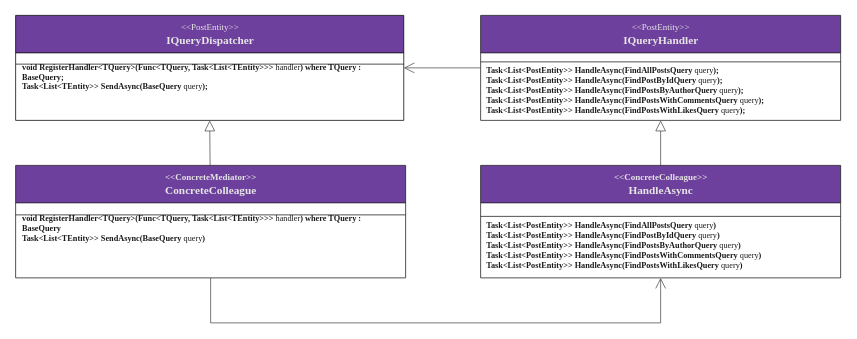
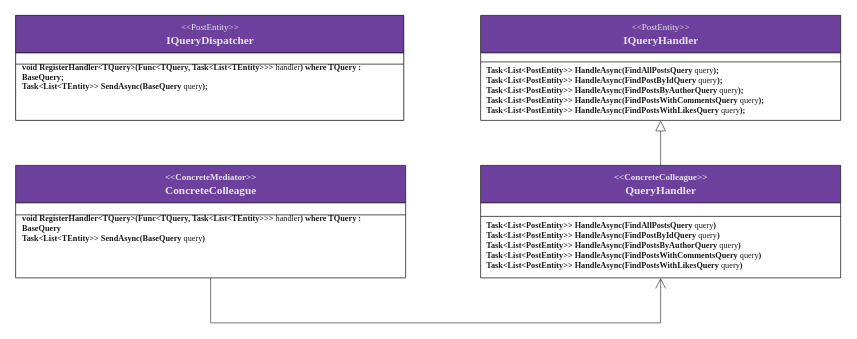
edge "<<PostEntity>> IQueryHandler" -> "<<PostEntity>> IQueryDispatcher": removed
edge "<<ConcreteMediator>> ConcreteColleague" -> "<<PostEntity>> IQueryDispatcher": removed
node "<<ConcreteColleague>> HandleAsync": label "<<ConcreteColleague>> HandleAsync" -> "<<ConcreteColleague>> QueryHandler"
